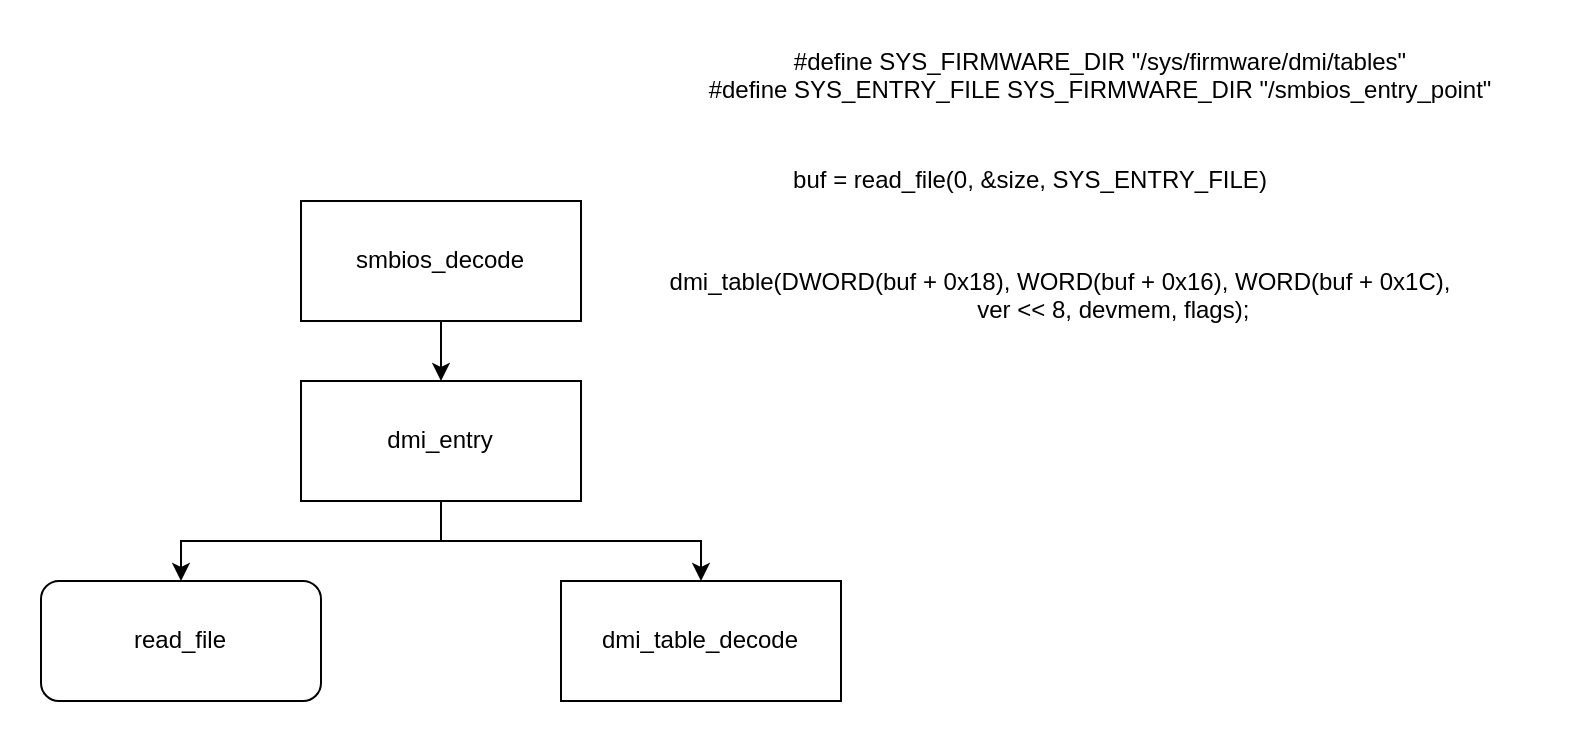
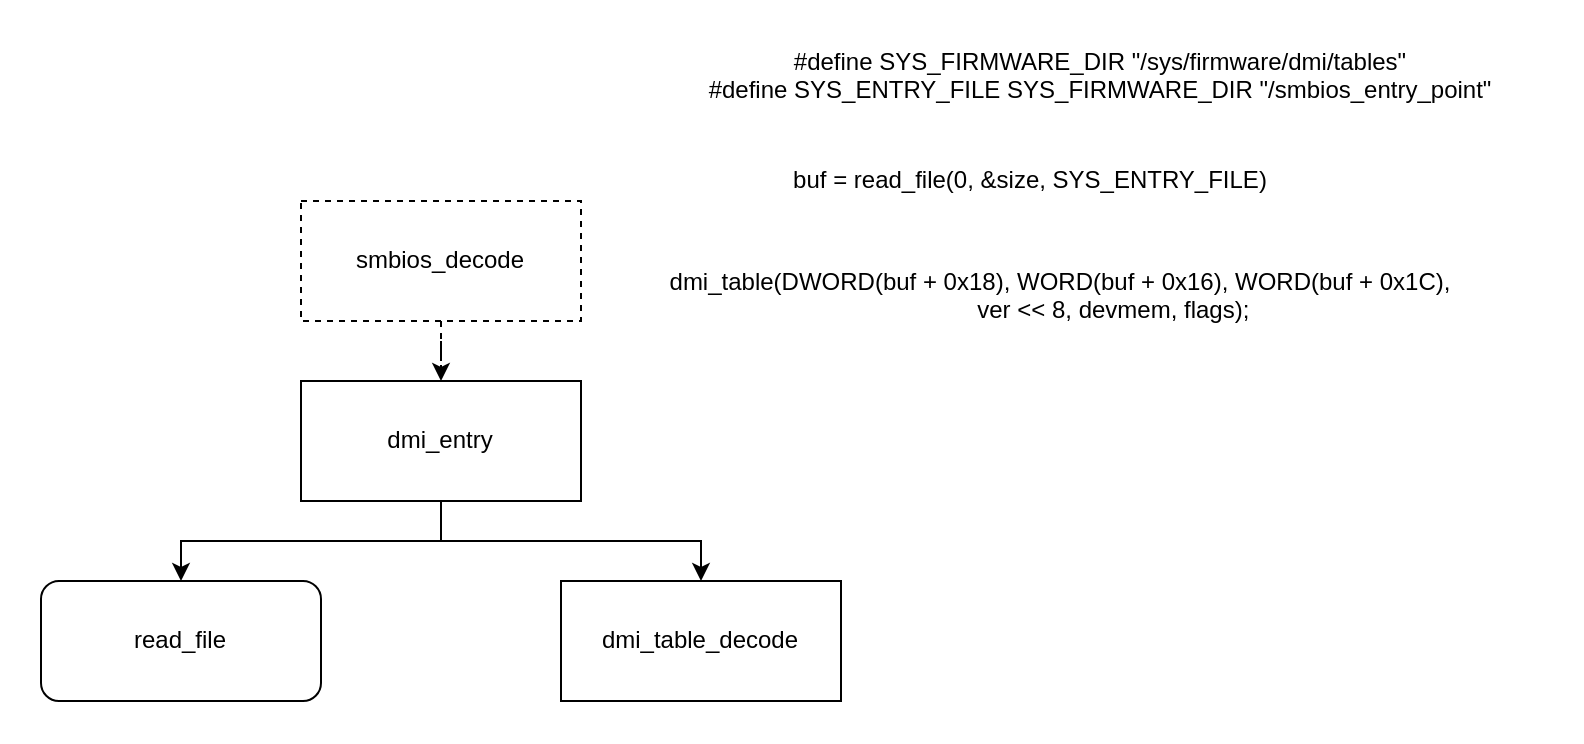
node "smbios_decode": style solid -> dashed
edge "smbios_decode" -> "dmi_entry": style solid -> dashed
